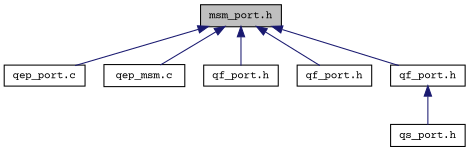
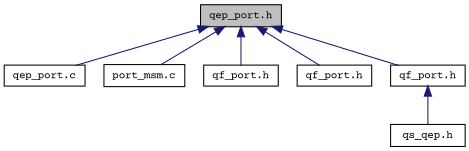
node "msm_port.h": label "msm_port.h" -> "qep_port.h"
node "qep_msm.c": label "qep_msm.c" -> "port_msm.c"
node "qs_port.h": label "qs_port.h" -> "qs_qep.h"
